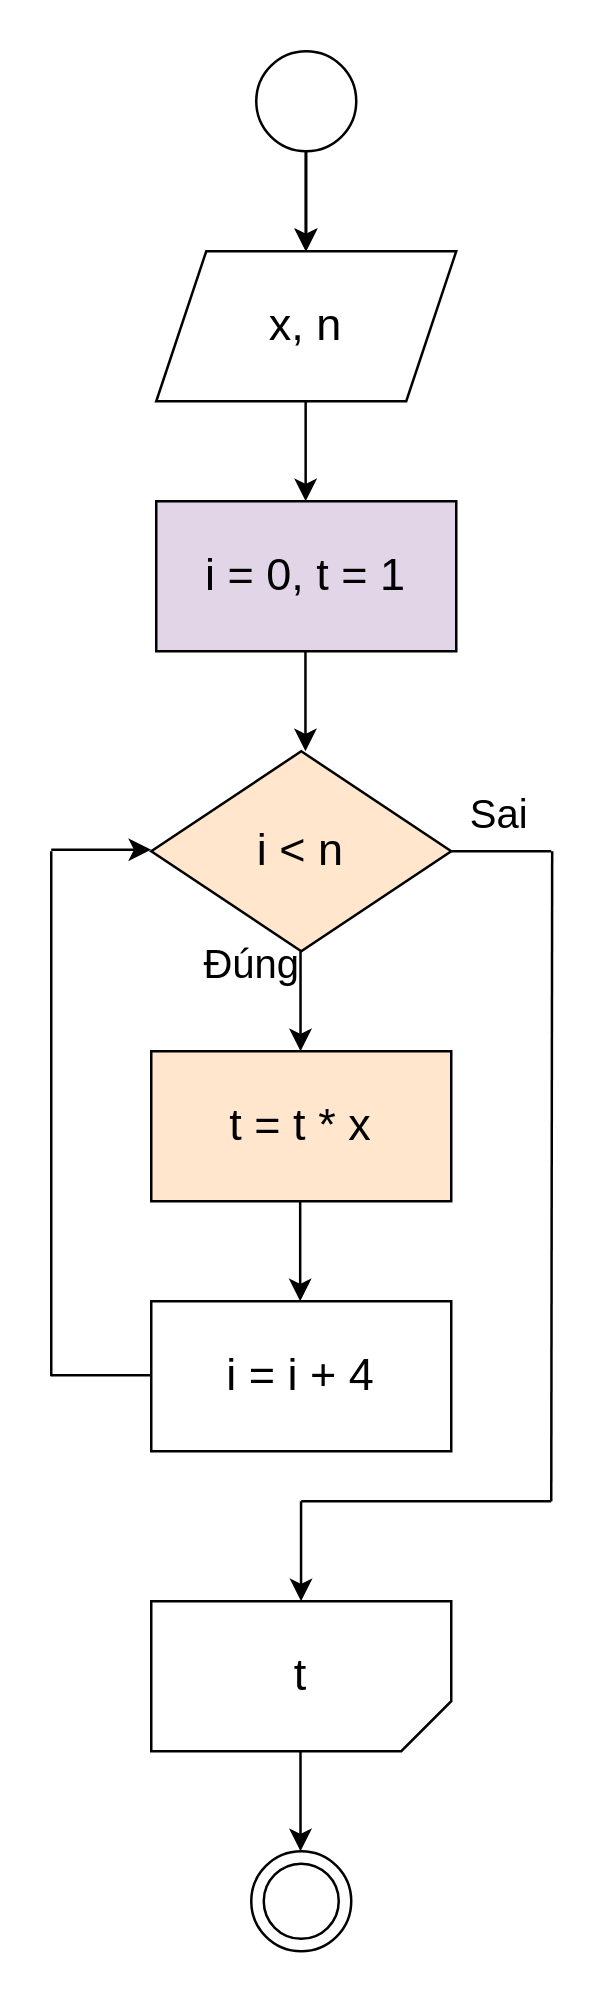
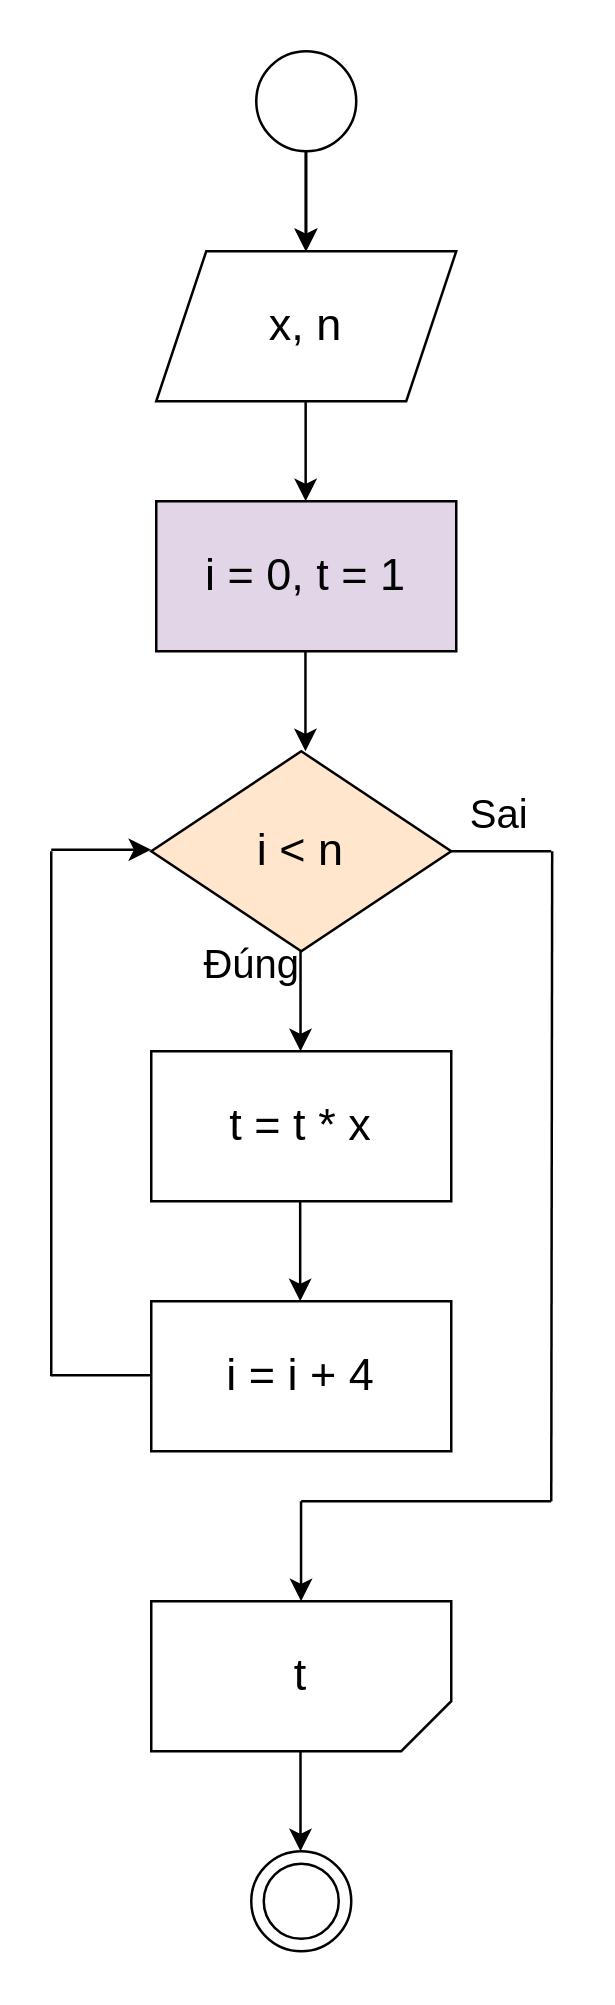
node "t = t * x": fillcolor #ffe6cc -> #ffffff
